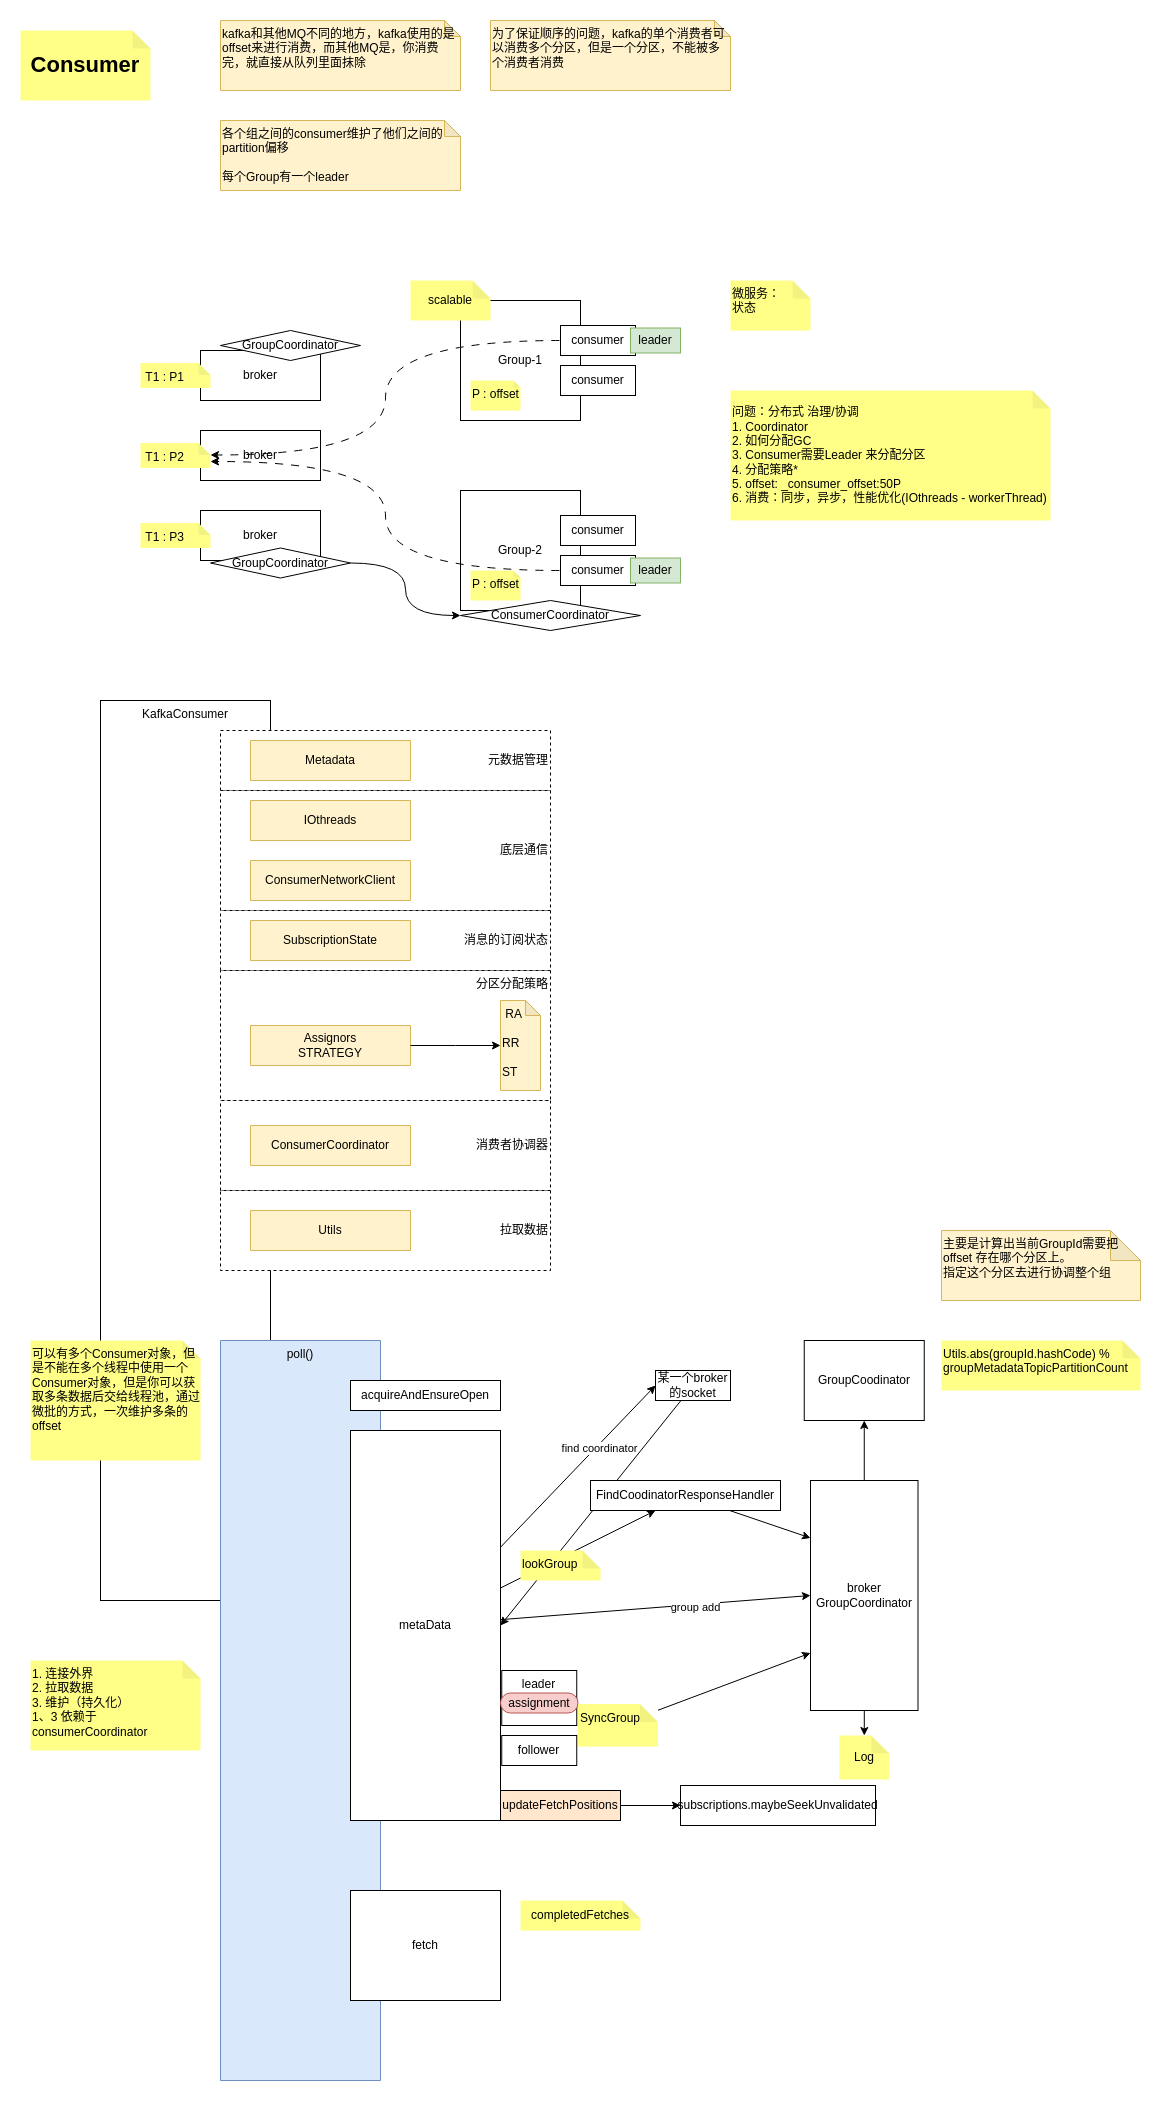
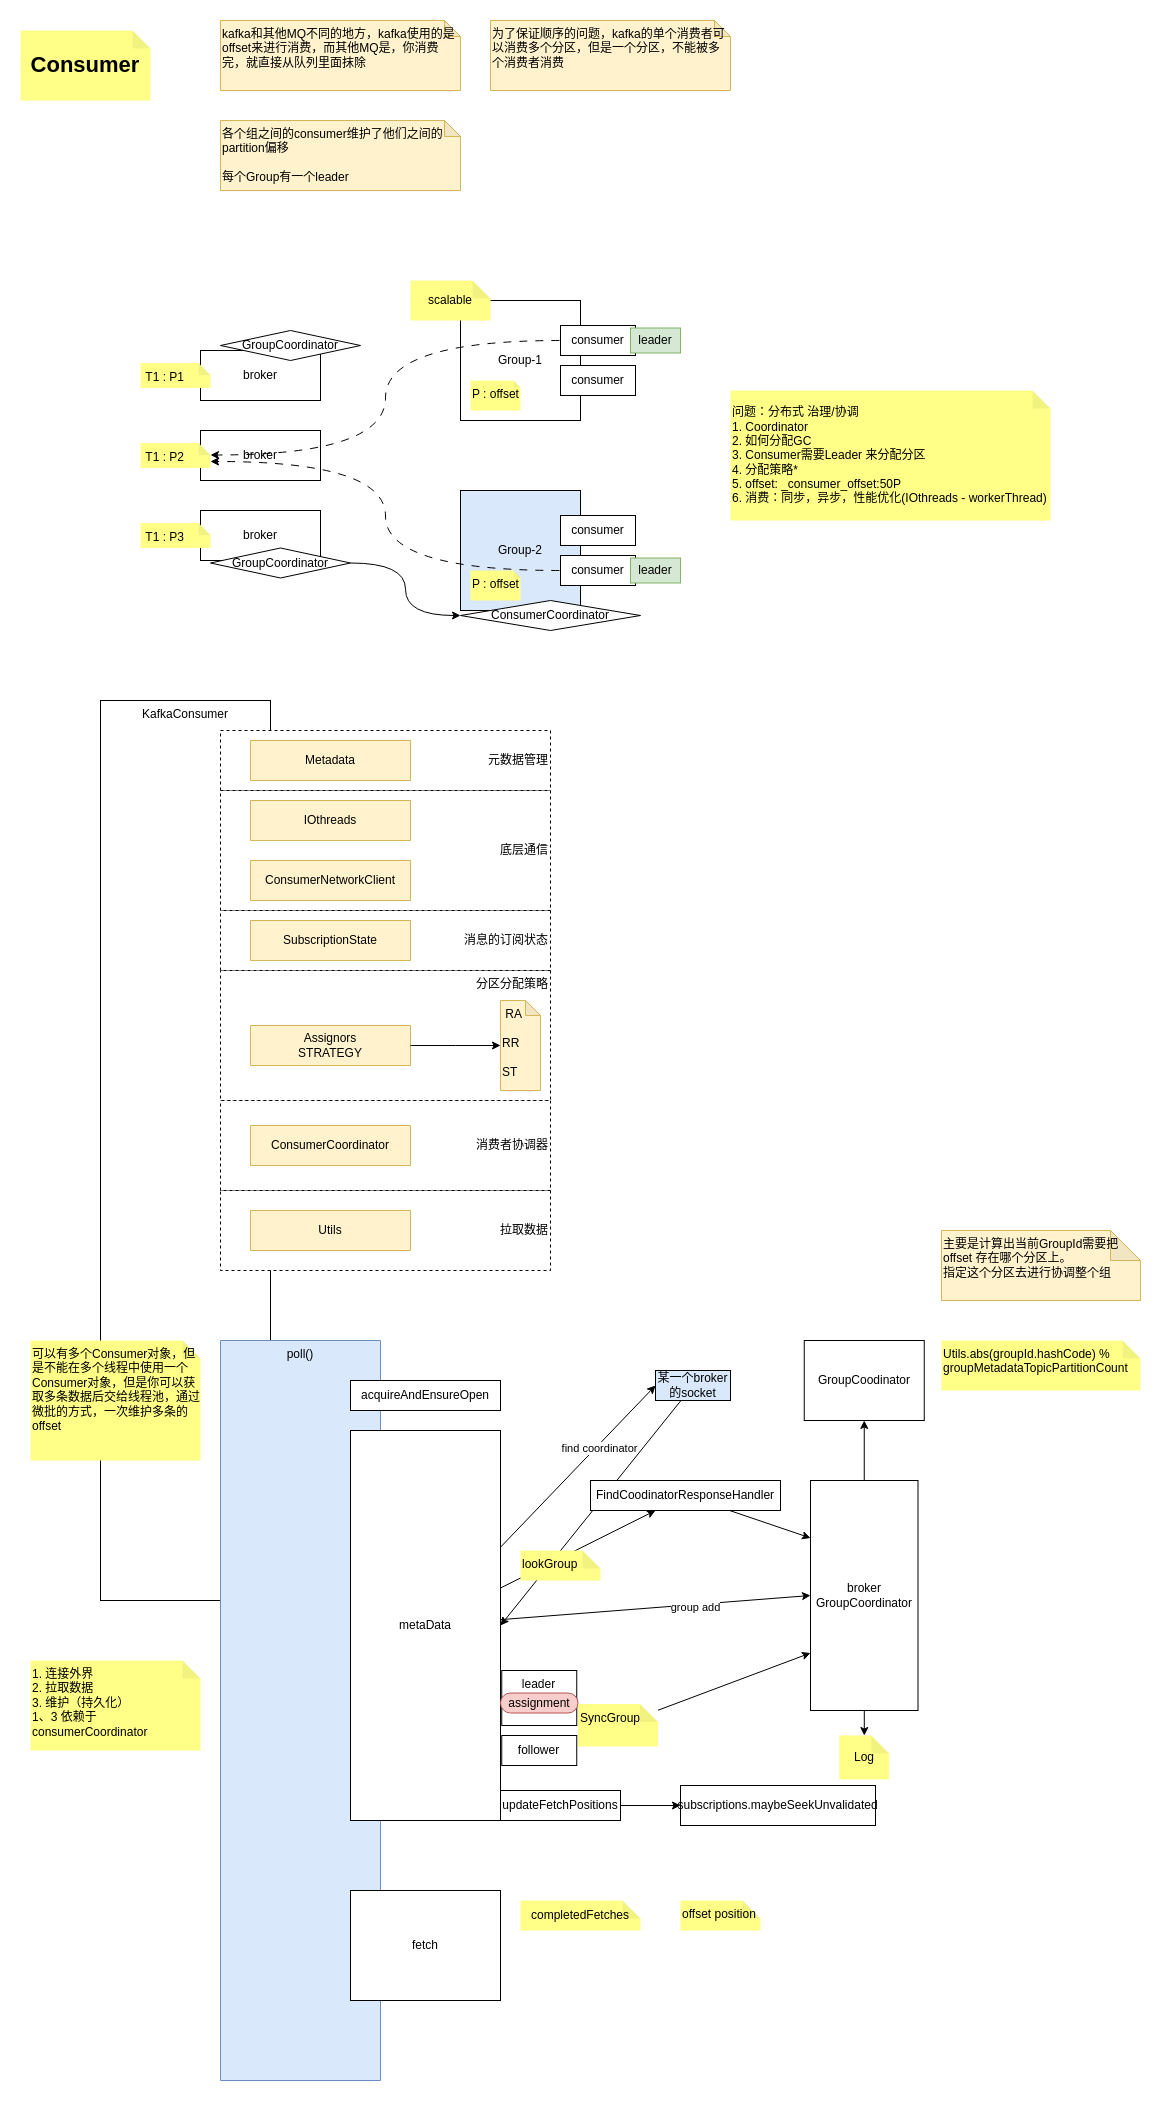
node "微服务： 状态": removed
node "Group-2": fillcolor #ffffff -> #dae8fc
node "某一个broker的socket": fillcolor #ffffff -> #dae8fc
node "updateFetchPositions": fillcolor #ffe6cc -> #ffffff
node "offset position": added
